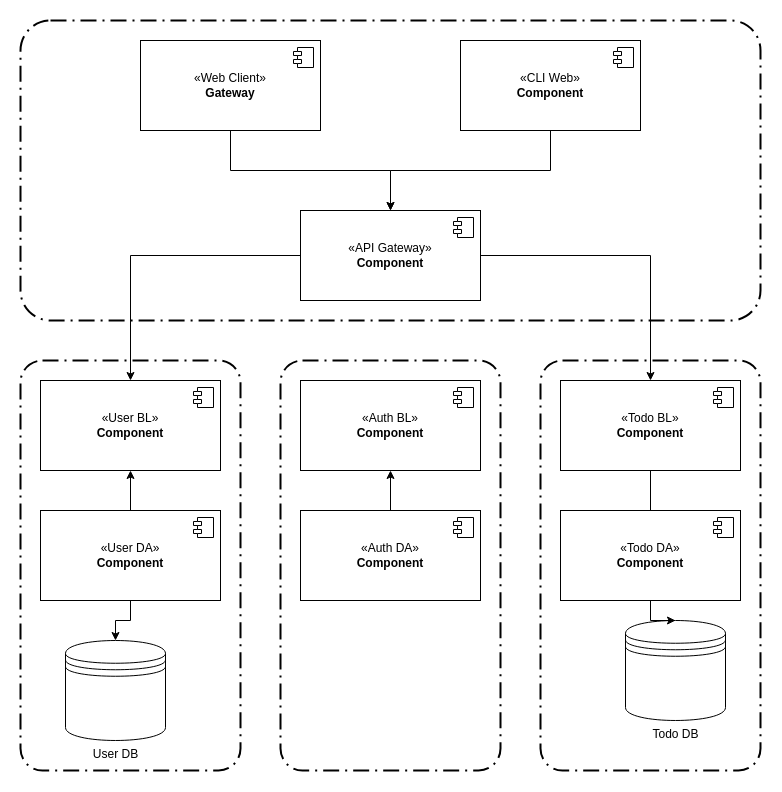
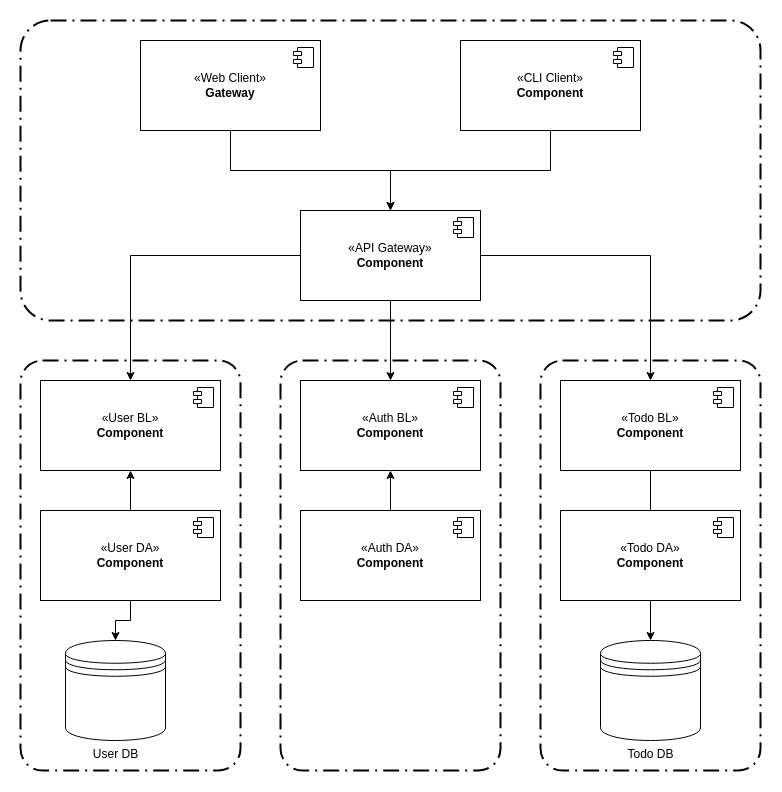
node "«CLI Web» Component": label "«CLI Web» Component" -> "«CLI Client» Component"
edge "«API Gateway» Component" -> "«Auth BL» Component": added
node "Todo DB": moved (676, 671) -> (651, 691)
